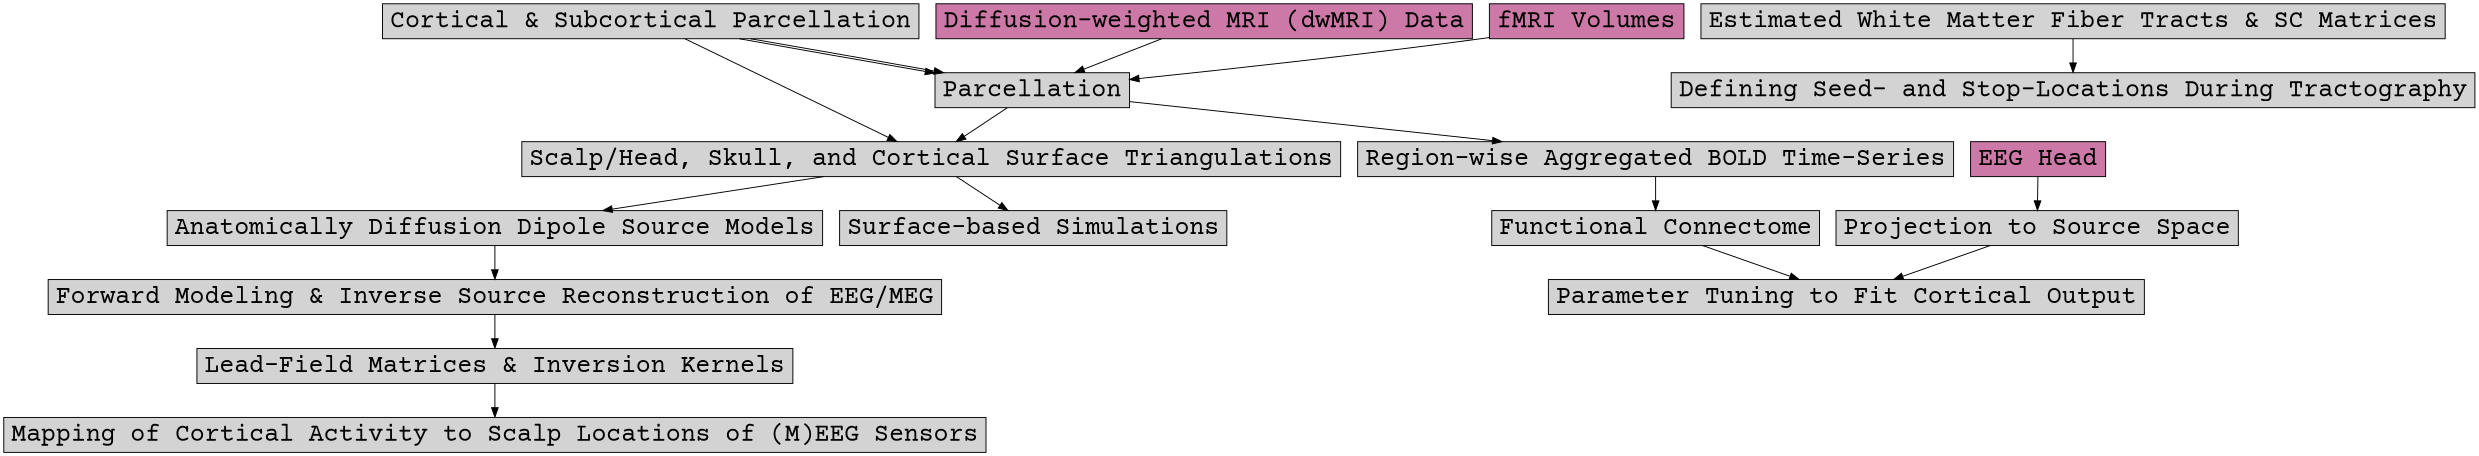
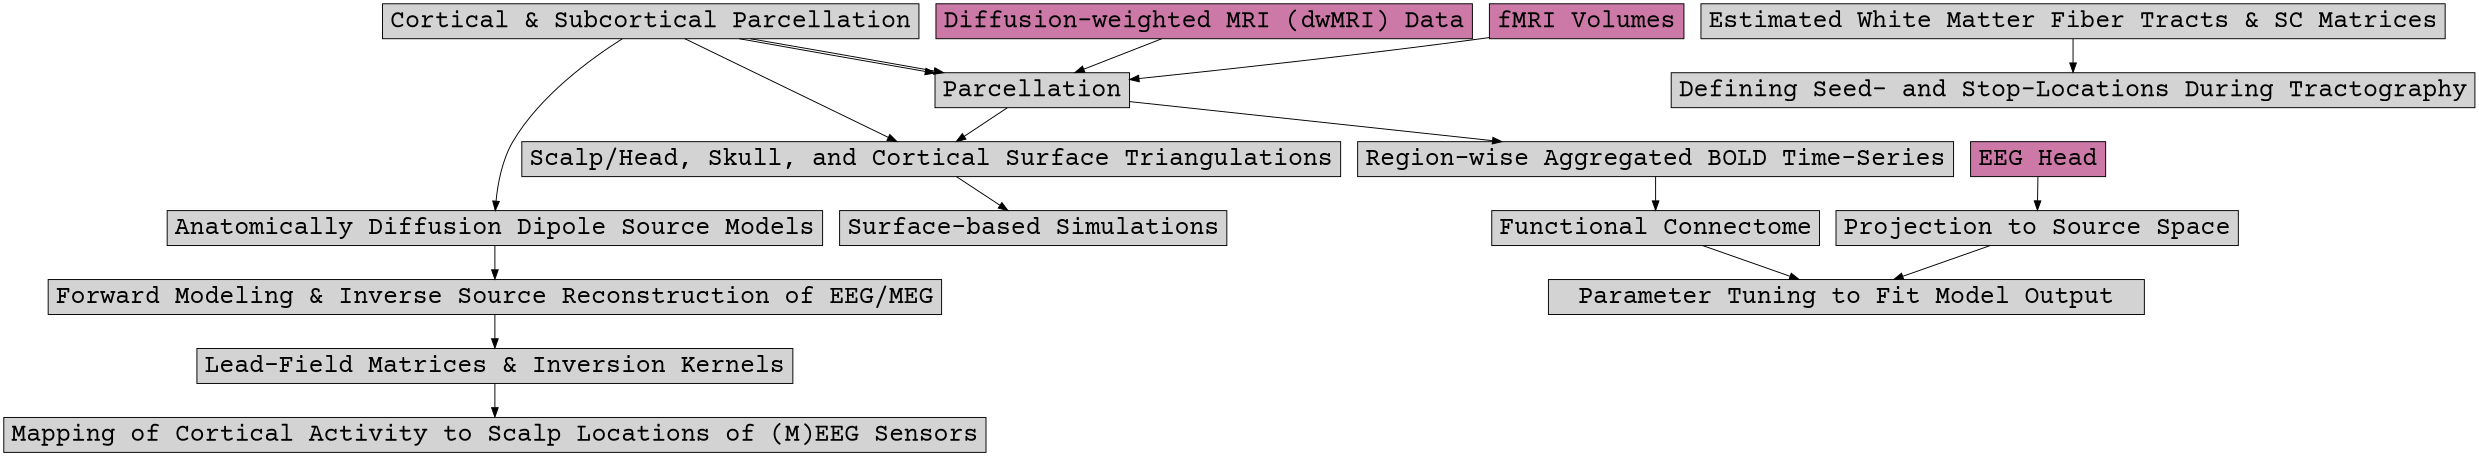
edge "Scalp/Head, Skull, and Cortical Surface Triangulations" -> "Anatomically Diffusion Dipole Source Models": now "Cortical & Subcortical Parcellation" -> "Anatomically Diffusion Dipole Source Models"
node "Parameter Tuning to Fit Cortical Output": label "Parameter Tuning to Fit Cortical Output" -> "Parameter Tuning to Fit Model Output"
